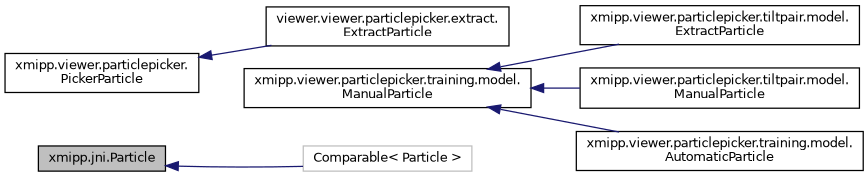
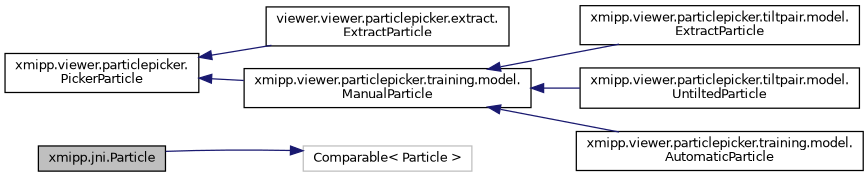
edge "xmipp.viewer.particlepicker.training.model. ManualParticle" -> "xmipp.viewer.particlepicker. PickerParticle": added
node "xmipp.viewer.particlepicker.tiltpair.model. ManualParticle": label "xmipp.viewer.particlepicker.tiltpair.model. ManualParticle" -> "xmipp.viewer.particlepicker.tiltpair.model. UntiltedParticle"
edge "Comparable< Particle >" -> "xmipp.jni.Particle": reversed
